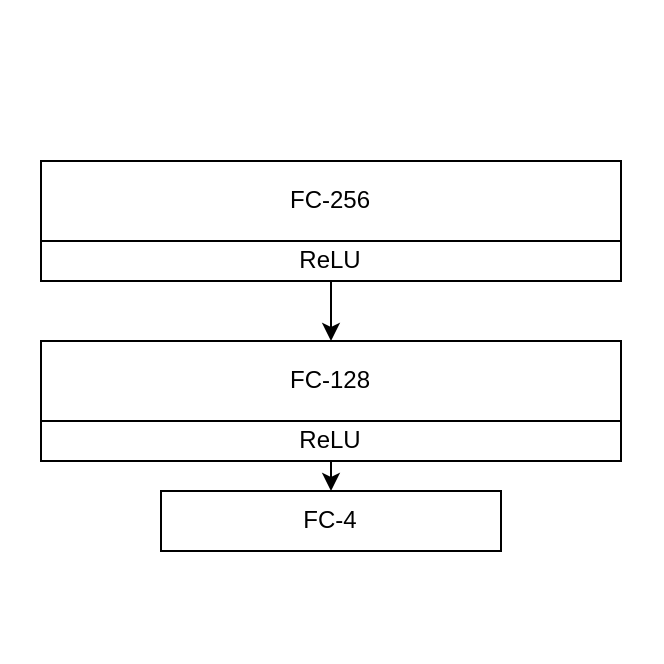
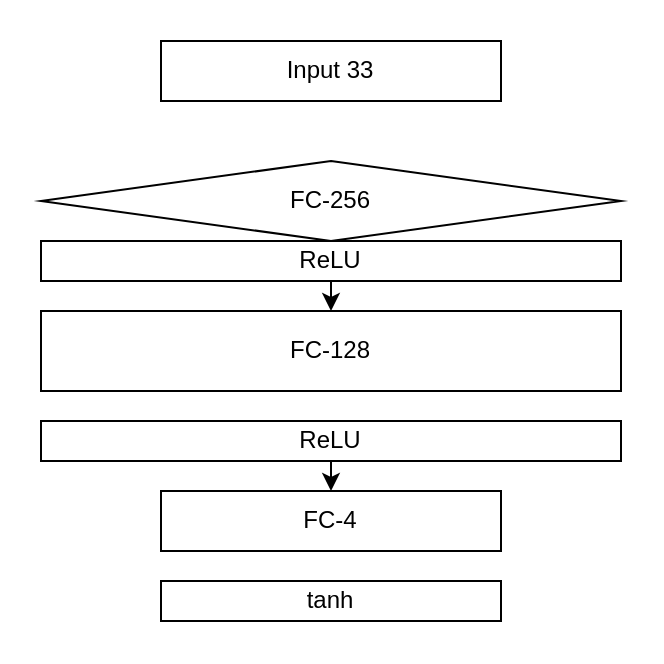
node "Input 33": added
node "FC-256": shape rectangle -> diamond
node "FC-128": moved (331, 381) -> (331, 351)
node "tanh": added
